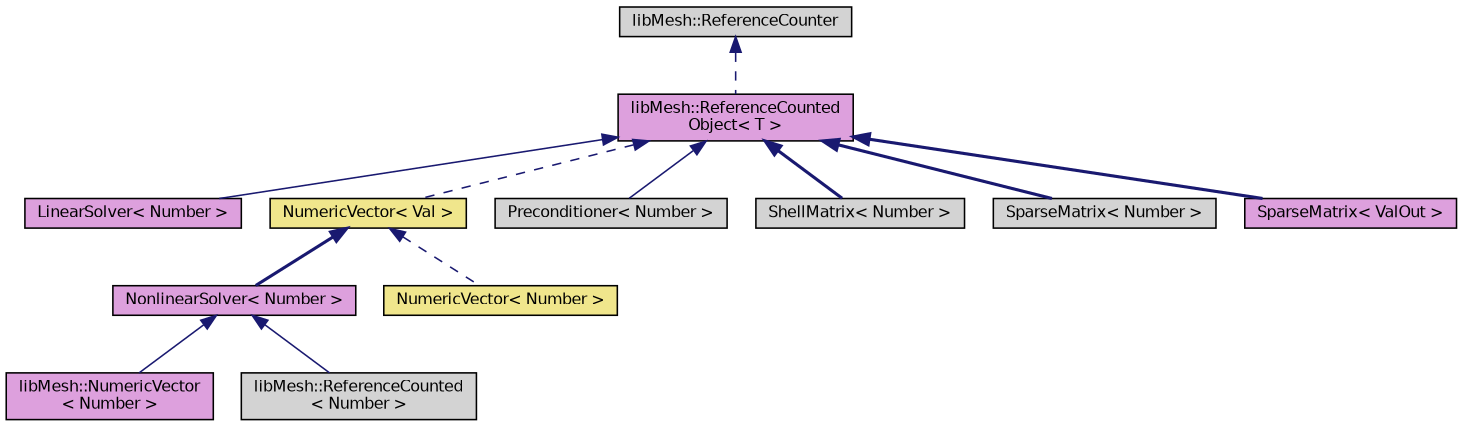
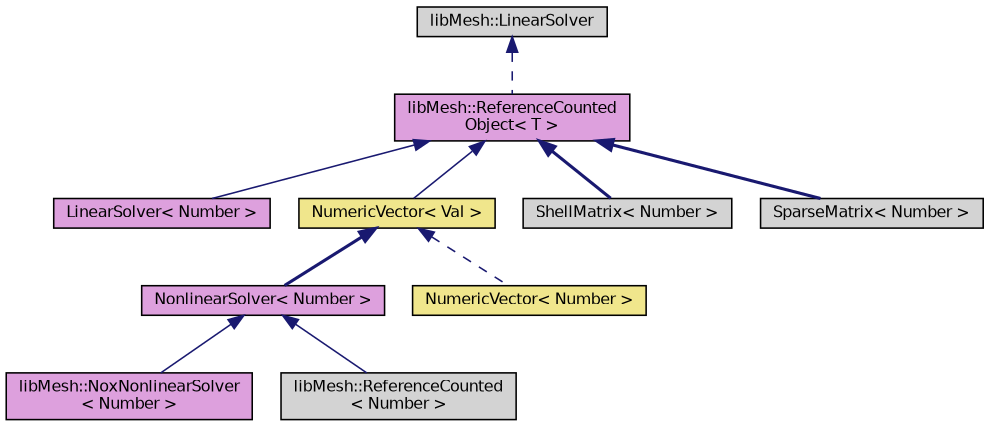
node "libMesh::ReferenceCounter": label "libMesh::ReferenceCounter" -> "libMesh::LinearSolver"
edge "NumericVector< Val >" -> "libMesh::ReferenceCounted Object< T >": style dashed -> solid
node "Preconditioner< Number >": removed
node "SparseMatrix< ValOut >": removed
node "libMesh::NumericVector < Number >": label "libMesh::NumericVector < Number >" -> "libMesh::NoxNonlinearSolver < Number >"
